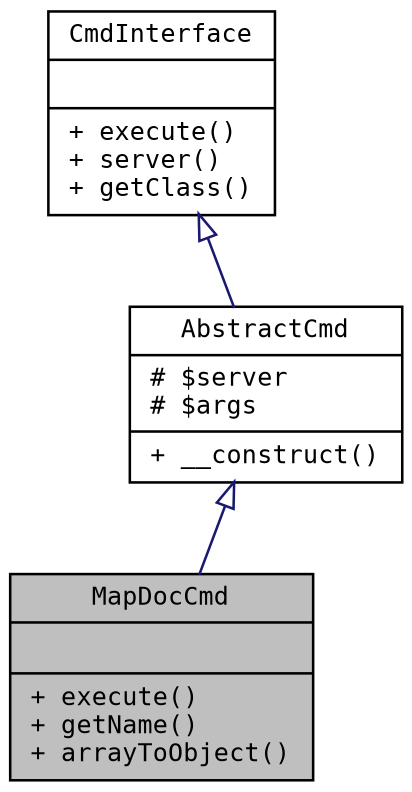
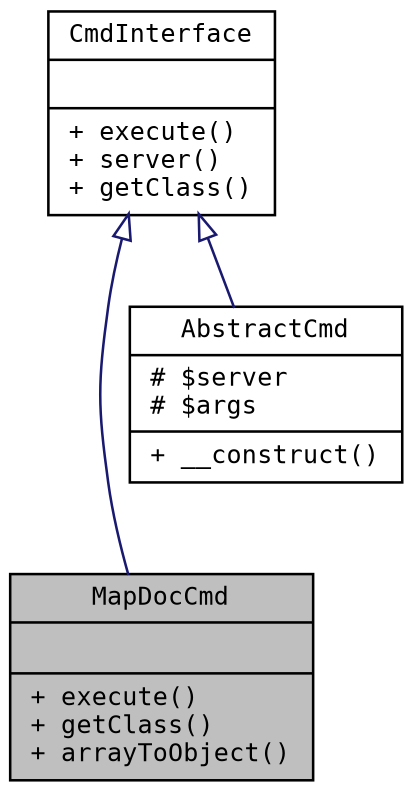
edge "MapDocCmd" -> "AbstractCmd": now "MapDocCmd" -> "CmdInterface"
node "MapDocCmd": text "+ getName()" -> "+ getClass()"
